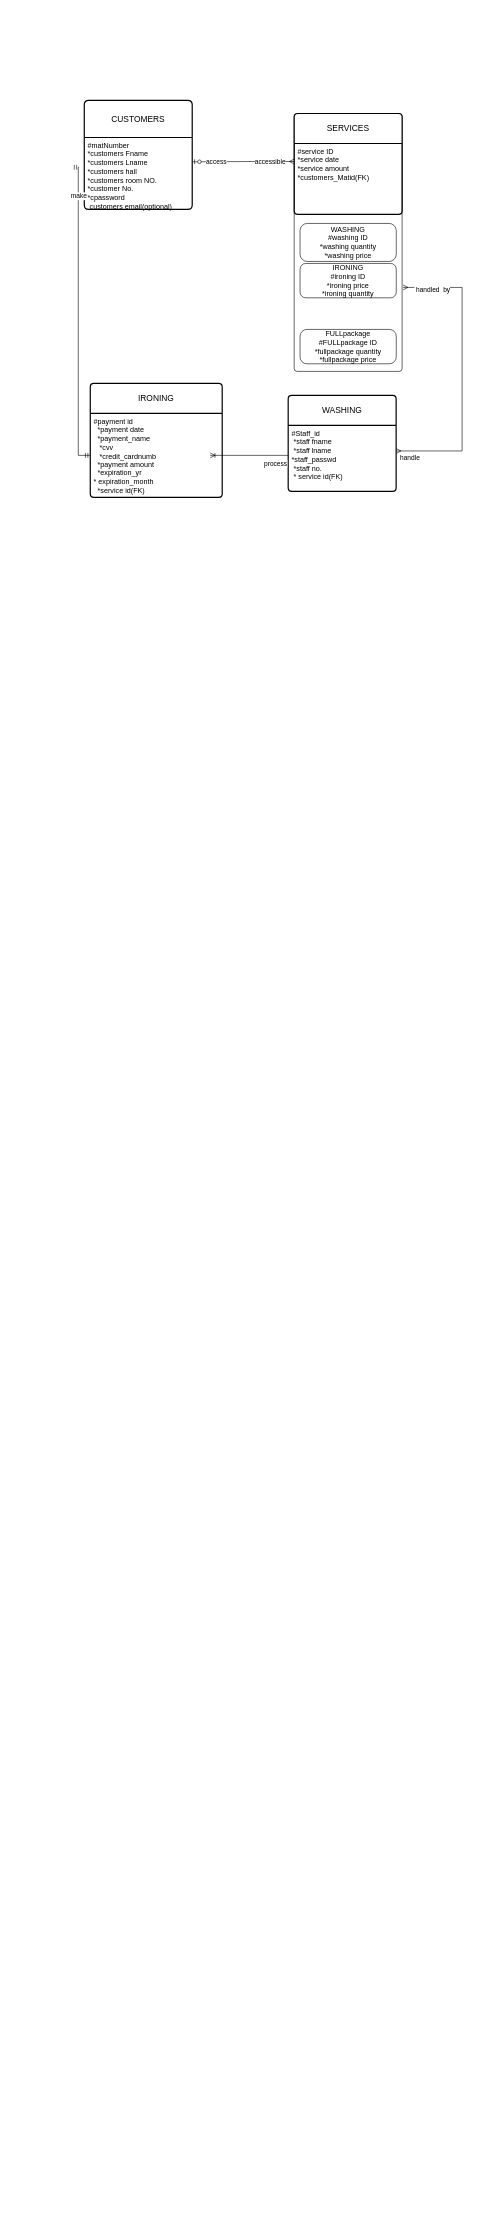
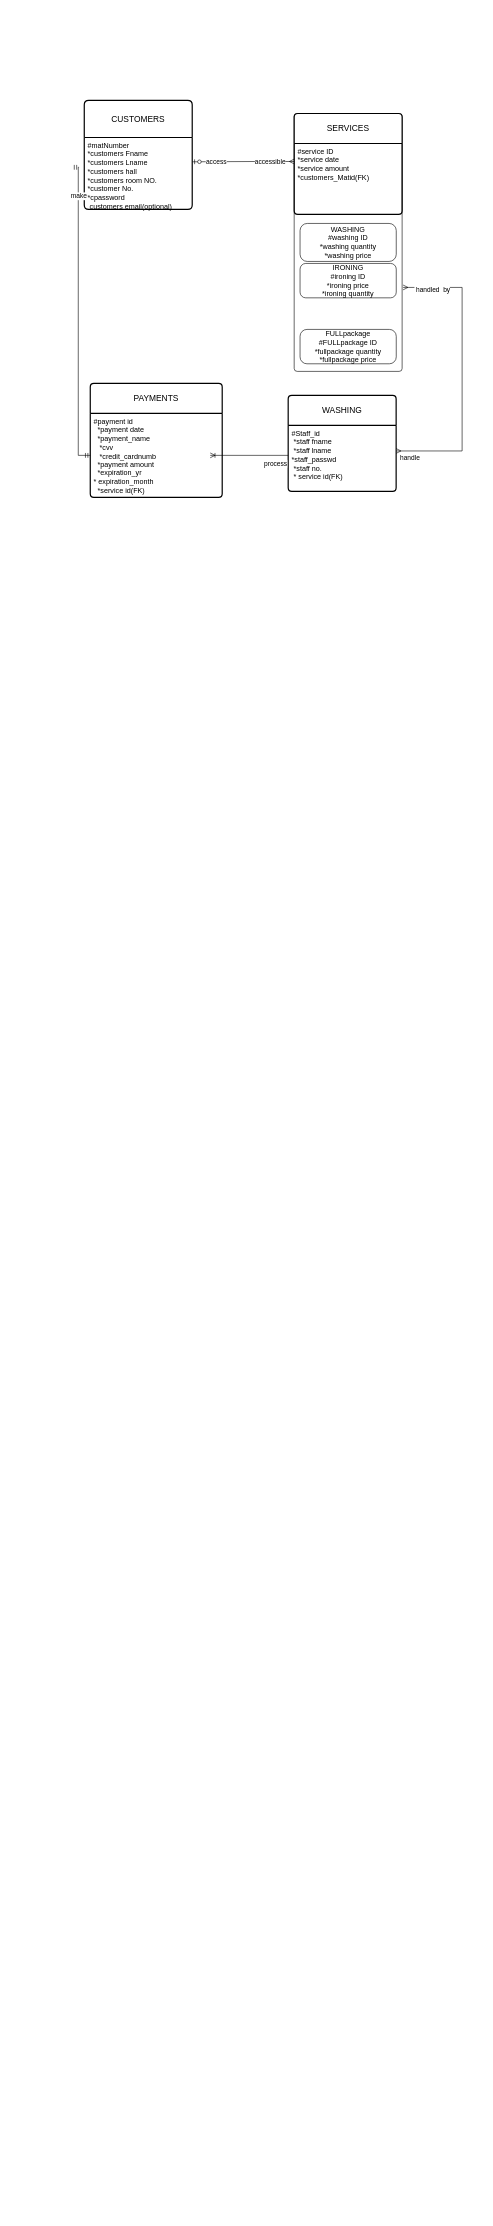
node "IRONING": label "IRONING" -> "PAYMENTS"
